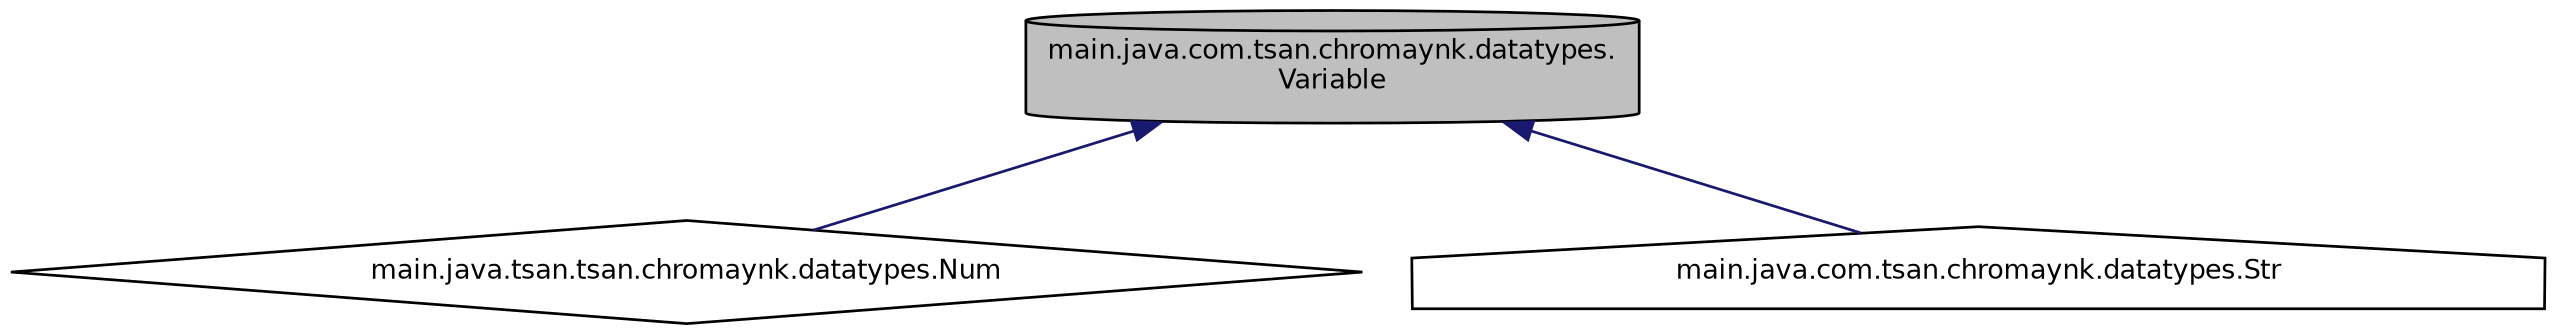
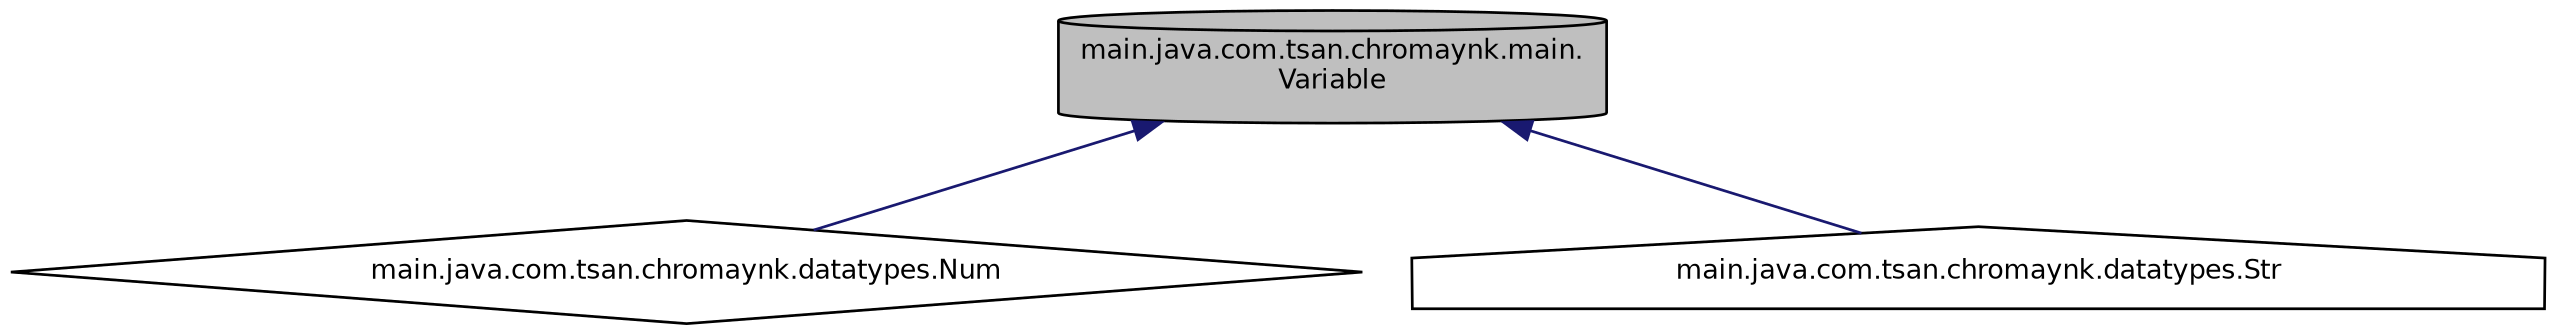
node "main.java.com.tsan.chromaynk.datatypes. Variable": label "main.java.com.tsan.chromaynk.datatypes. Variable" -> "main.java.com.tsan.chromaynk.main. Variable"
node "main.java.tsan.tsan.chromaynk.datatypes.Num": label "main.java.tsan.tsan.chromaynk.datatypes.Num" -> "main.java.com.tsan.chromaynk.datatypes.Num"
